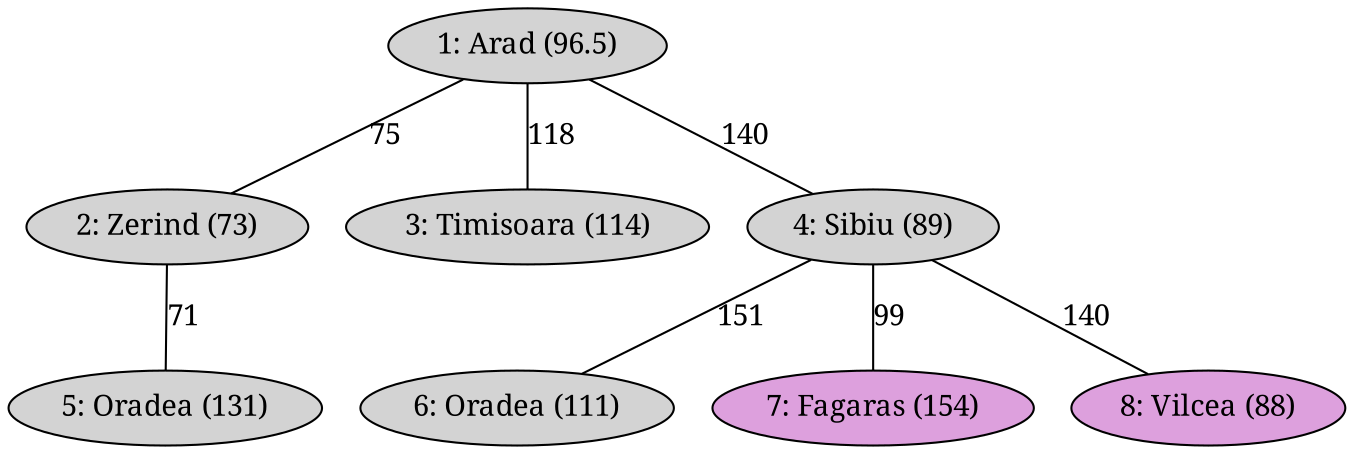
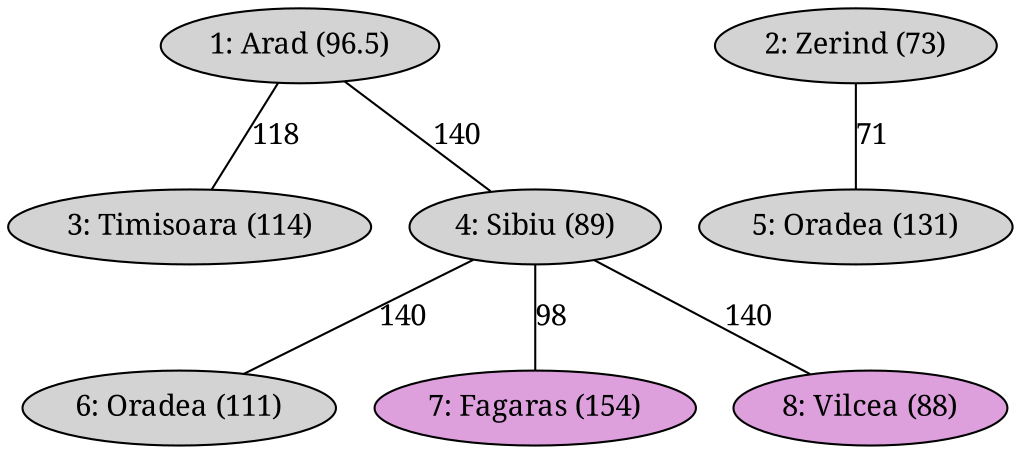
edge "1: Arad (96.5)" -- "2: Zerind (73)": removed, label "75"
edge "4: Sibiu (89)" -- "6: Oradea (111)": label "151" -> "140"
edge "4: Sibiu (89)" -- "7: Fagaras (154)": label "99" -> "98"
